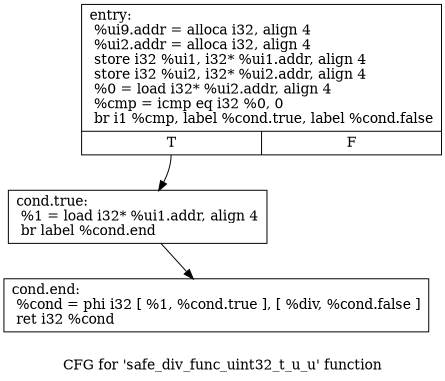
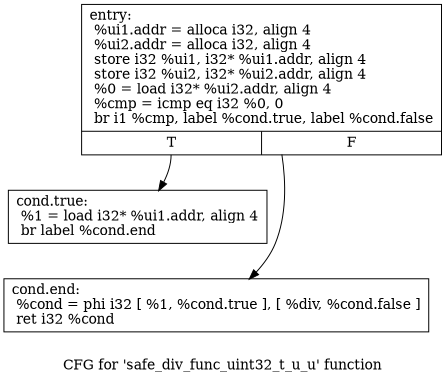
node "entry:": text "%ui9.addr = alloca i32, align 4" -> "%ui1.addr = alloca i32, align 4"
edge "cond.true:" -> "cond.end:": now "entry:" -> "cond.end:"
